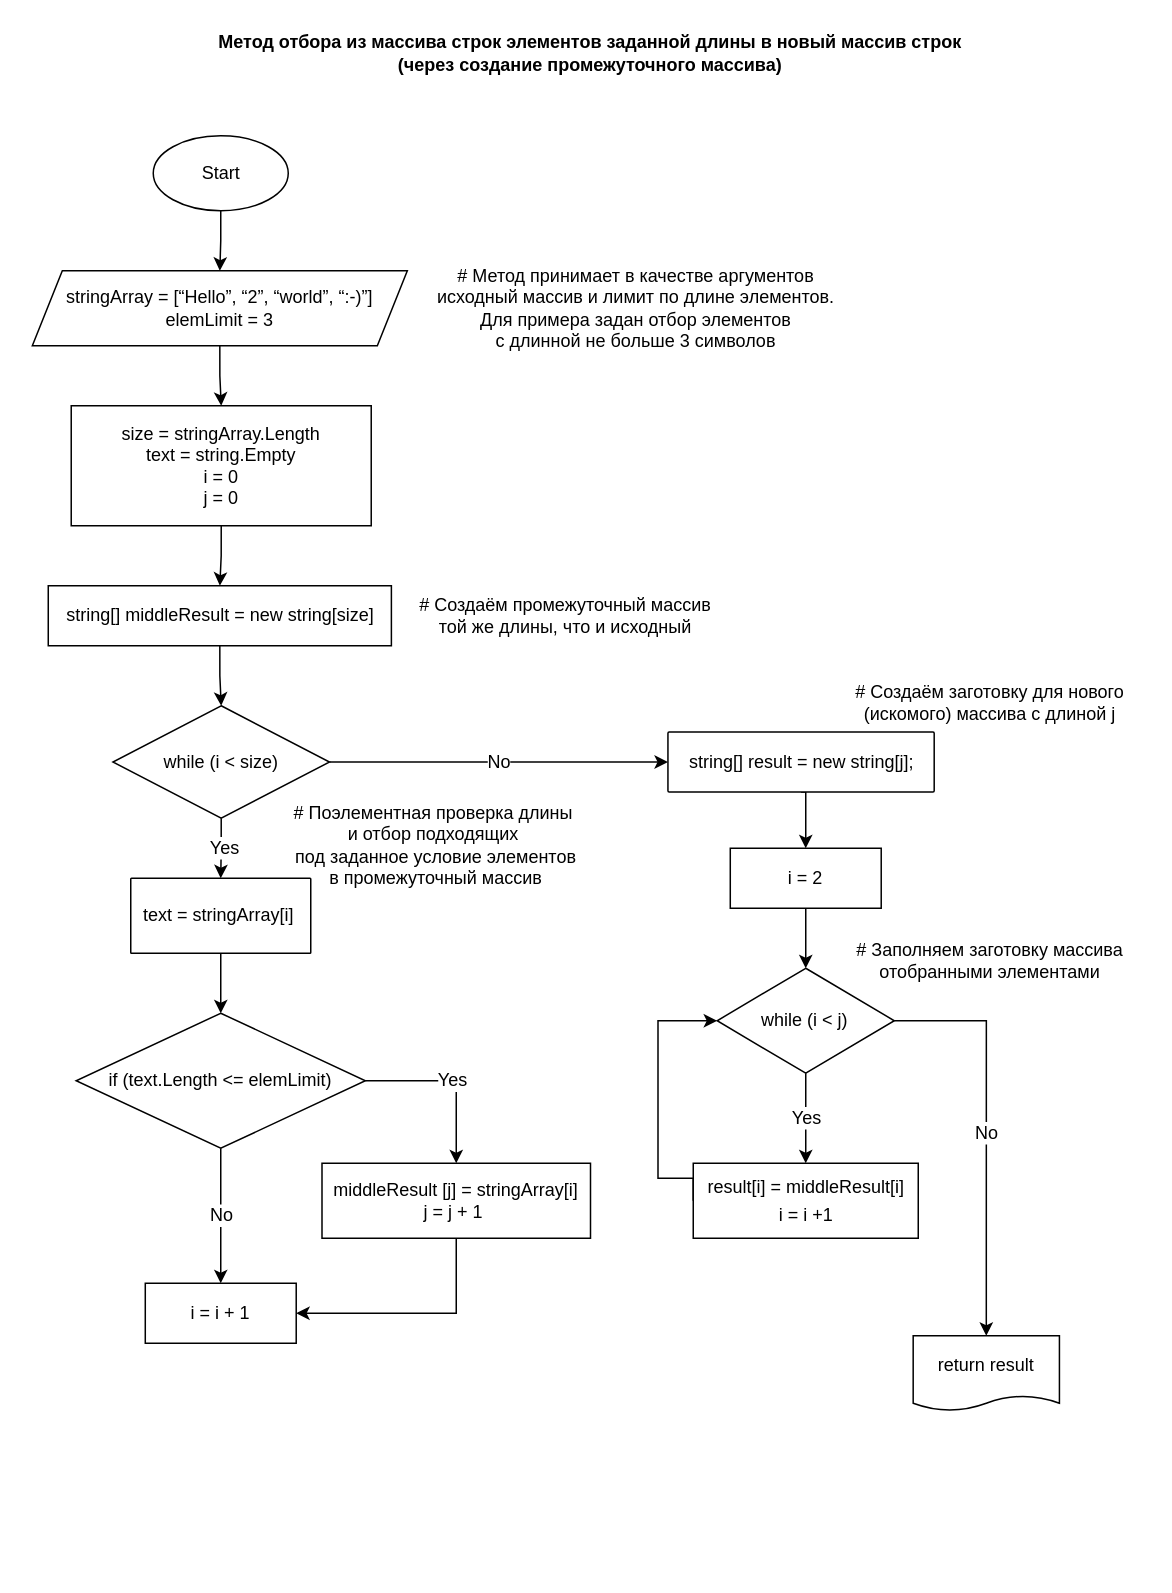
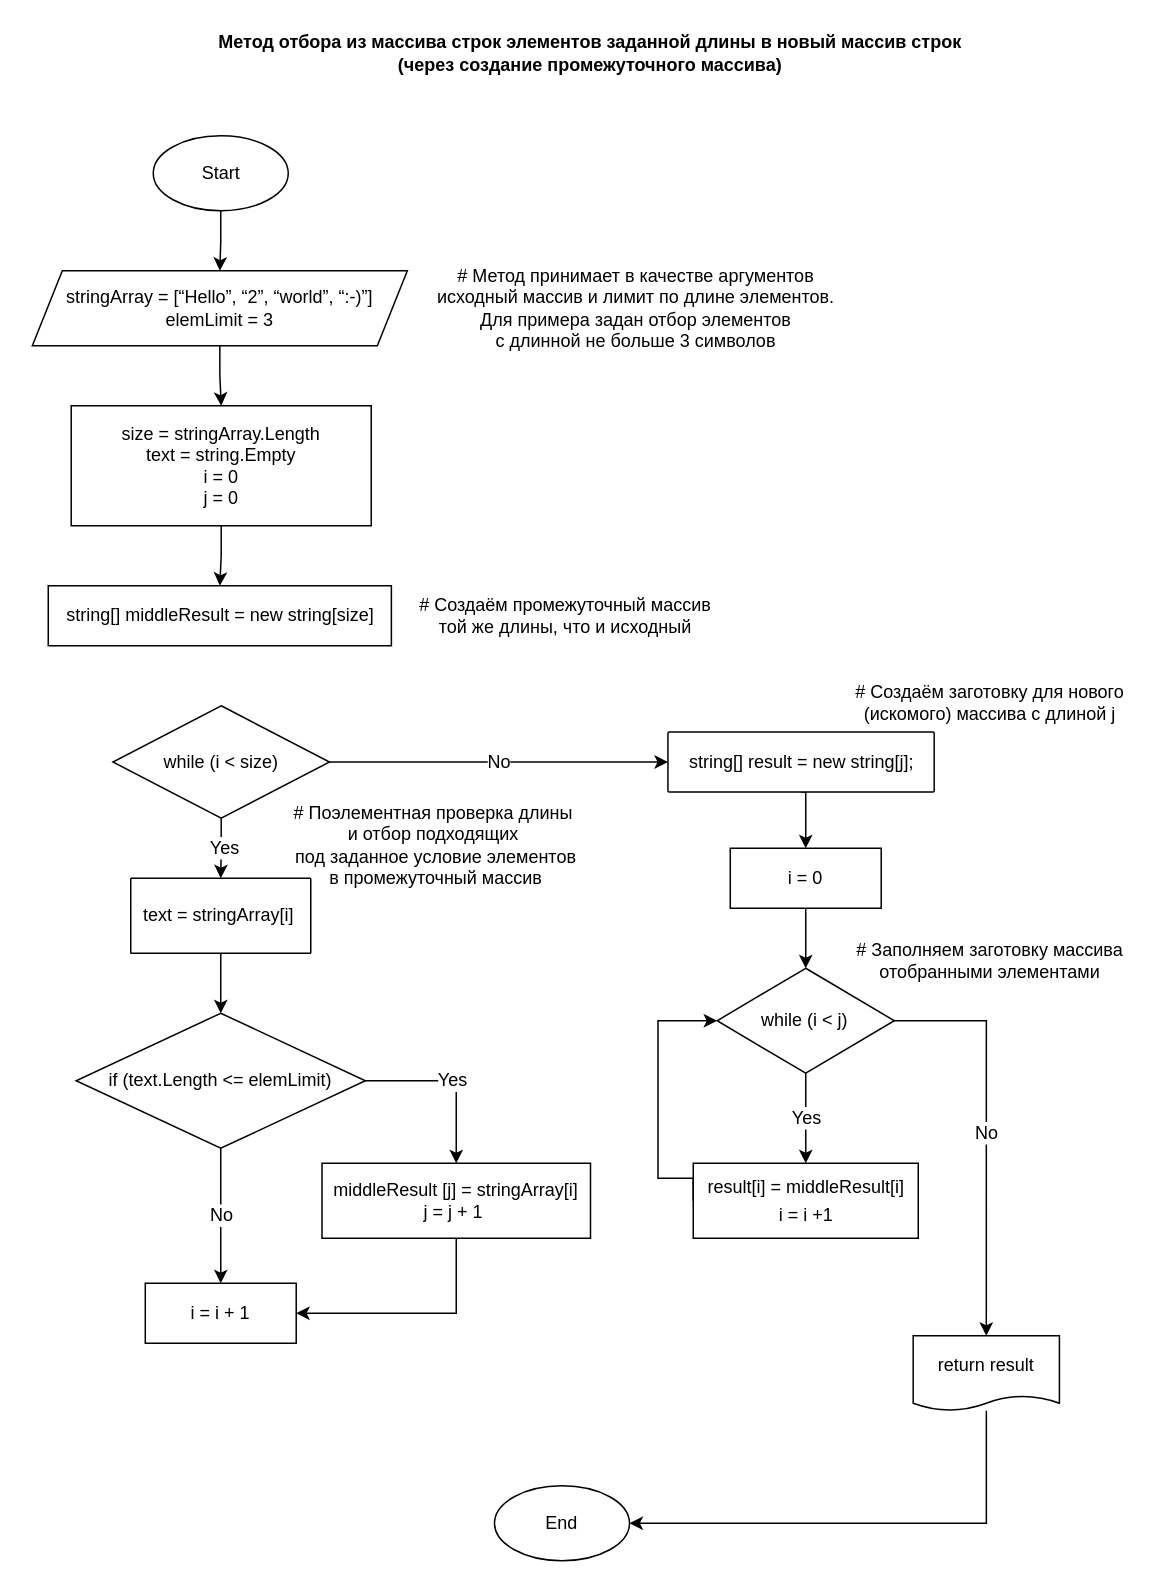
edge "string[] middleResult = new string[size]" -> "while (i < size)": removed
node "i = 2": label "i = 2" -> "i = 0"
node "End": added
edge "return result" -> "End": added
